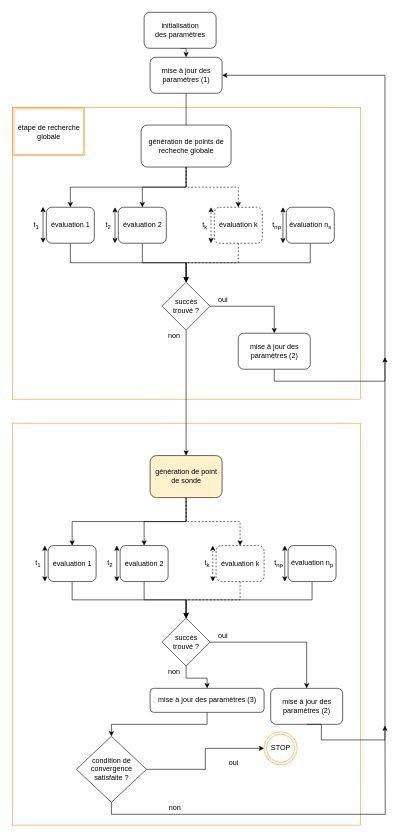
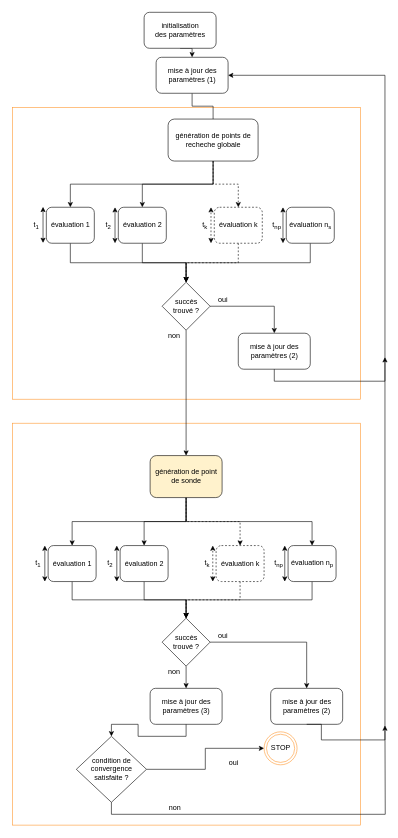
node "mise à jour des paramètres (1)": moved (186, 75) -> (192, 75)
node "étape de recherche globale": removed
node "génération de points de recheche globale": moved (186, 146) -> (213, 140)
edge "génération de point de sonde" -> "évaluation np": added
node "mise à jour des paramètres (3)": size 114x24 -> 72x36
